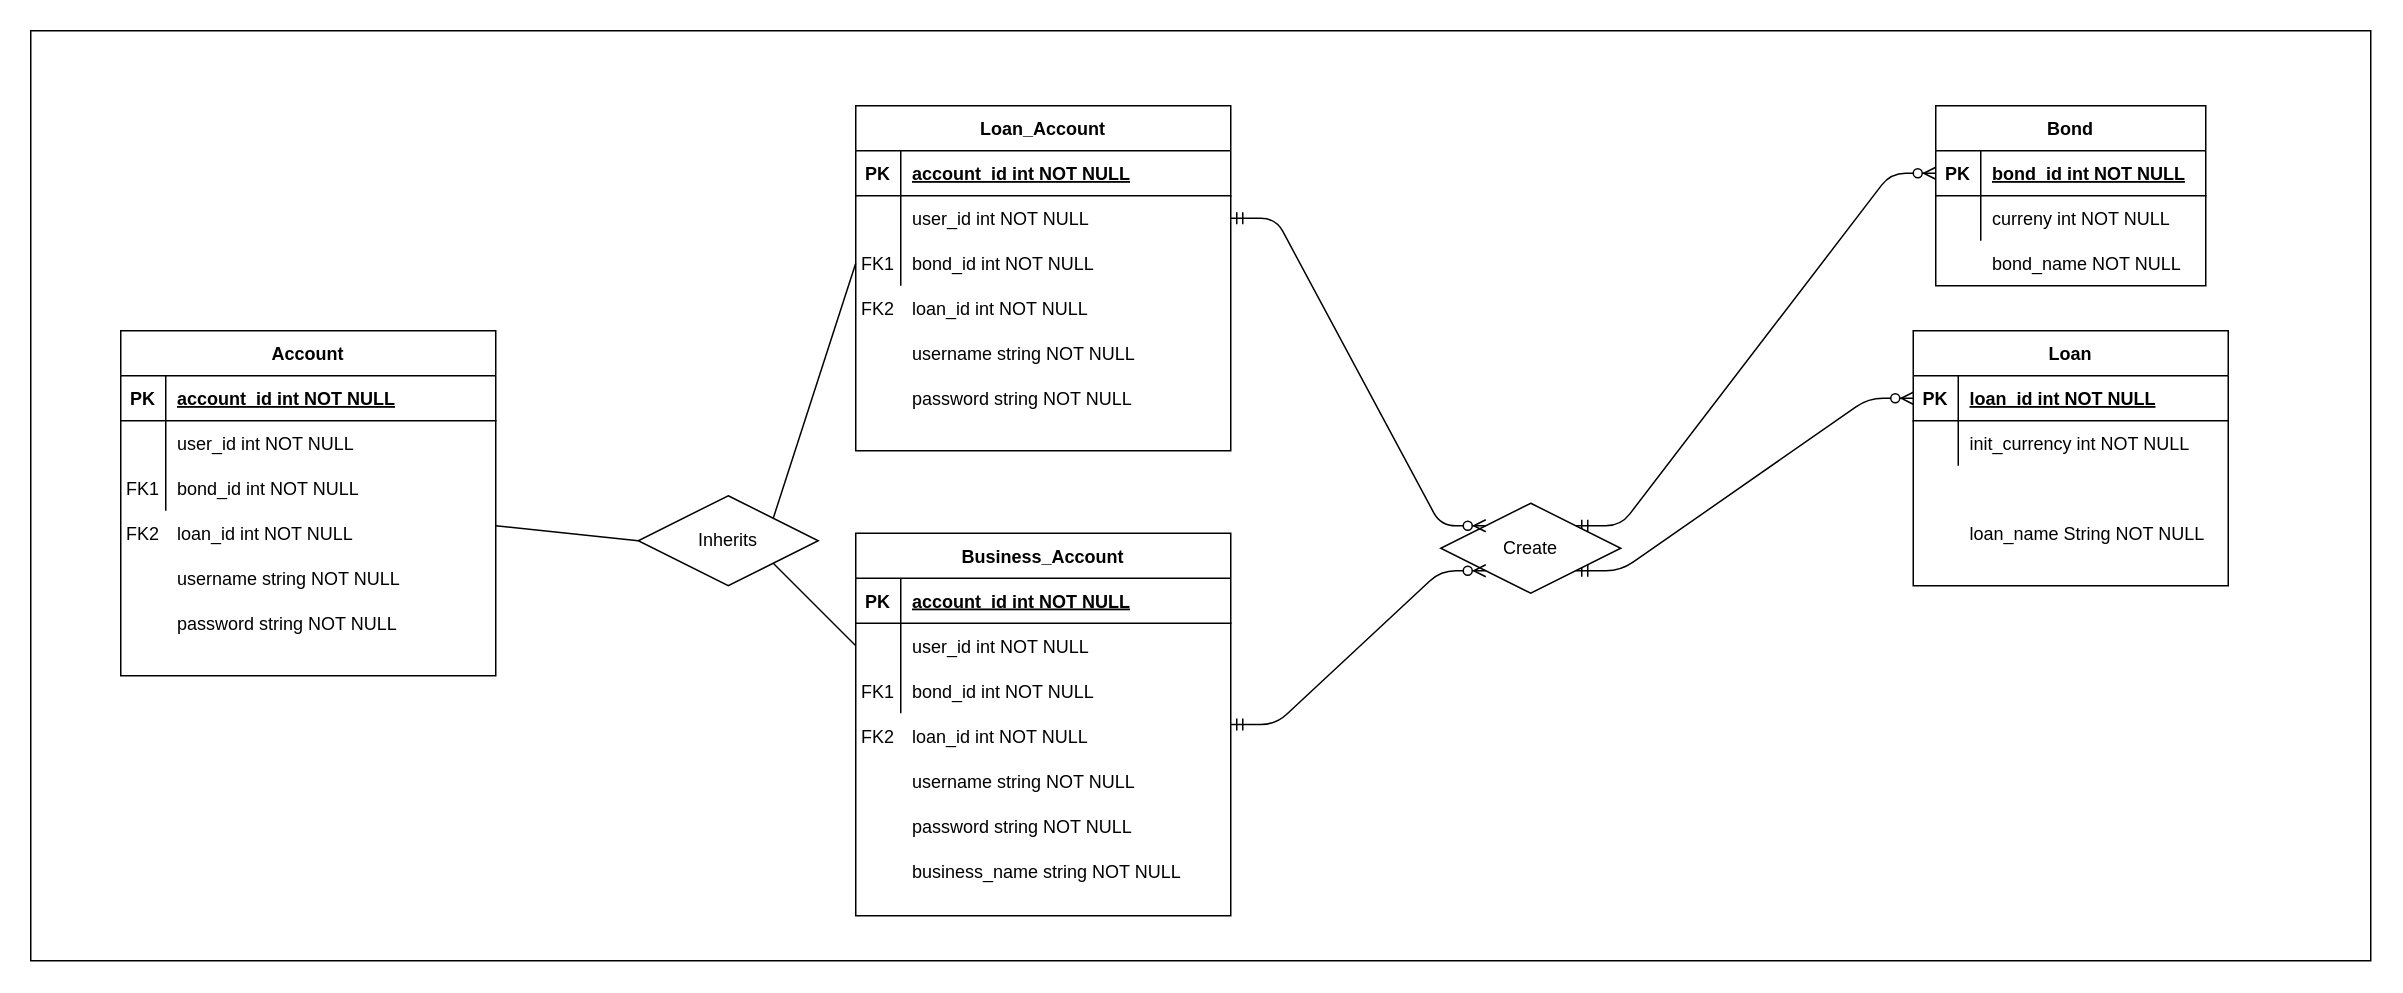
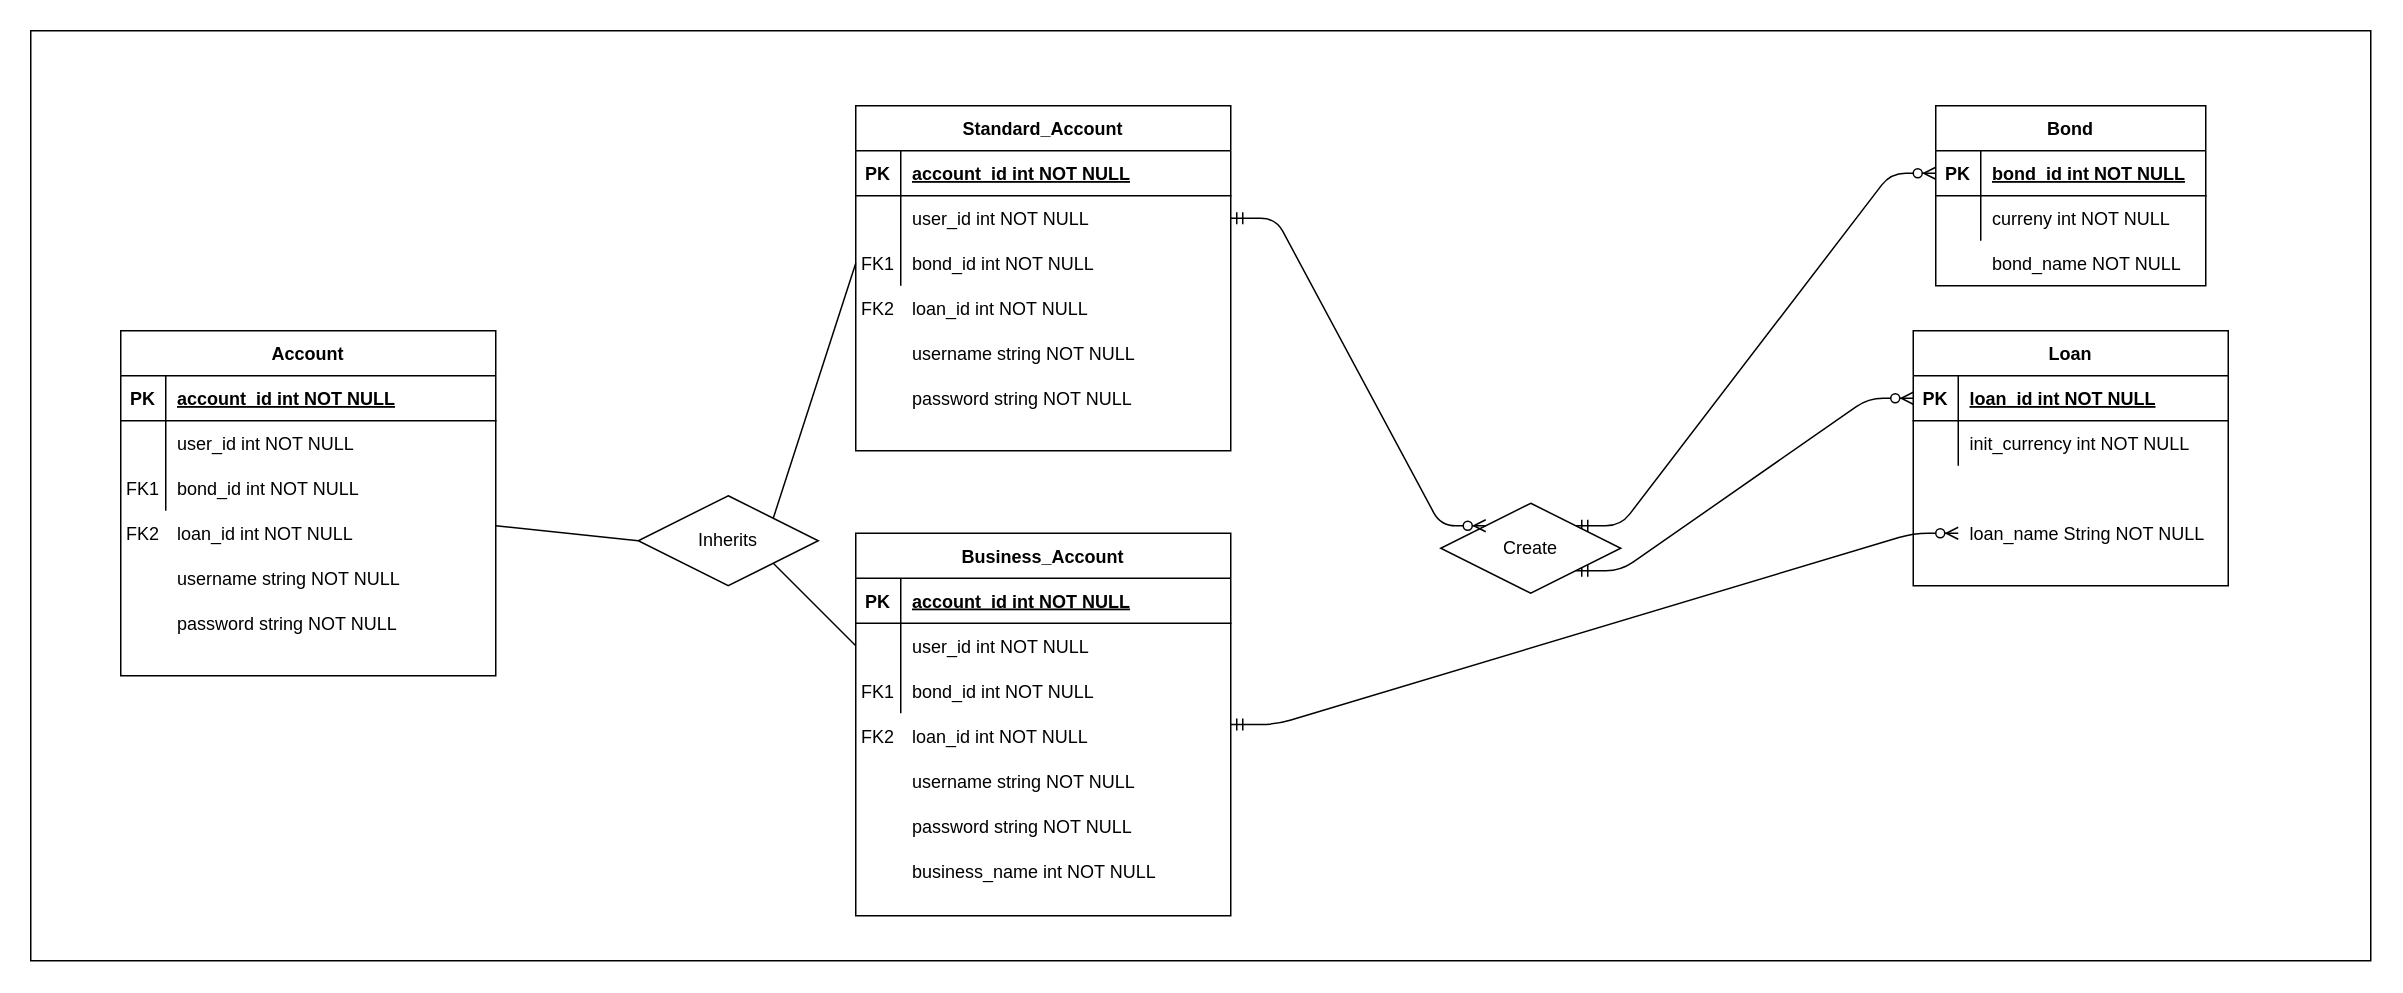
node "Loan_Account": label "Loan_Account" -> "Standard_Account"
edge "Create" -- "Business_Account": now "loan_name String NOT NULL" -- "Business_Account"
node "business_name string NOT NULL": label "business_name string NOT NULL" -> "business_name int NOT NULL"
